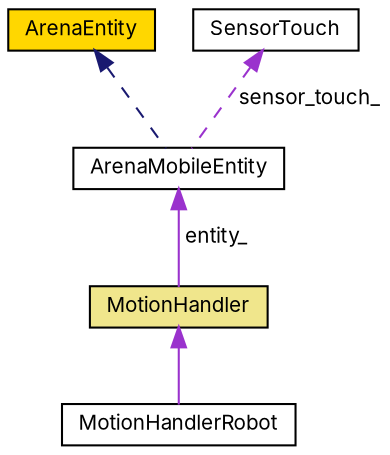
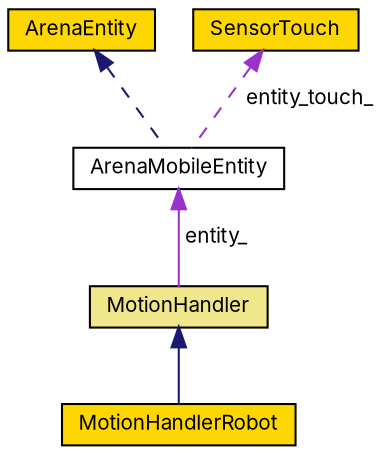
node "SensorTouch": fillcolor white -> gold
edge "ArenaMobileEntity" -> "SensorTouch": label " sensor_touch_" -> " entity_touch_"
edge "MotionHandlerRobot" -> "MotionHandler": color darkorchid3 -> midnightblue
node "MotionHandlerRobot": fillcolor white -> gold
